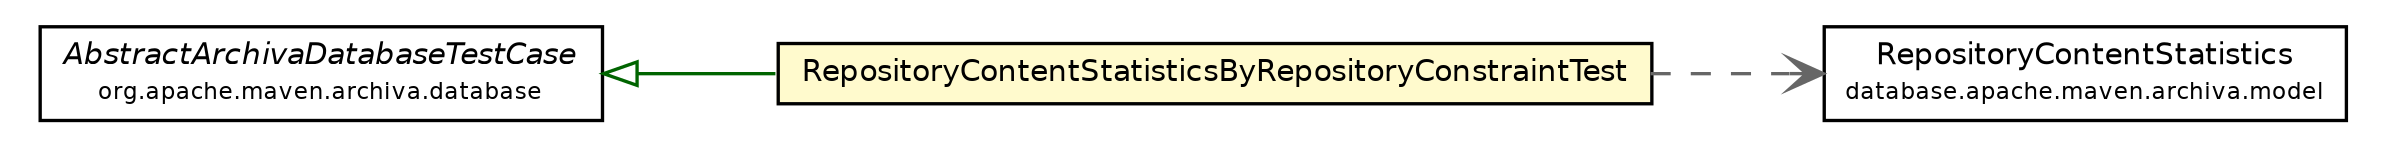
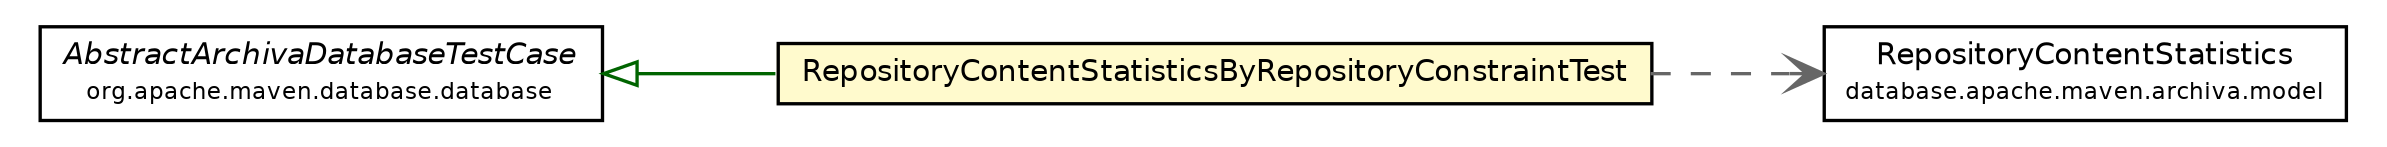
node "AbstractArchivaDatabaseTestCase": text "org.apache.maven.archiva.database" -> "org.apache.maven.database.database"
